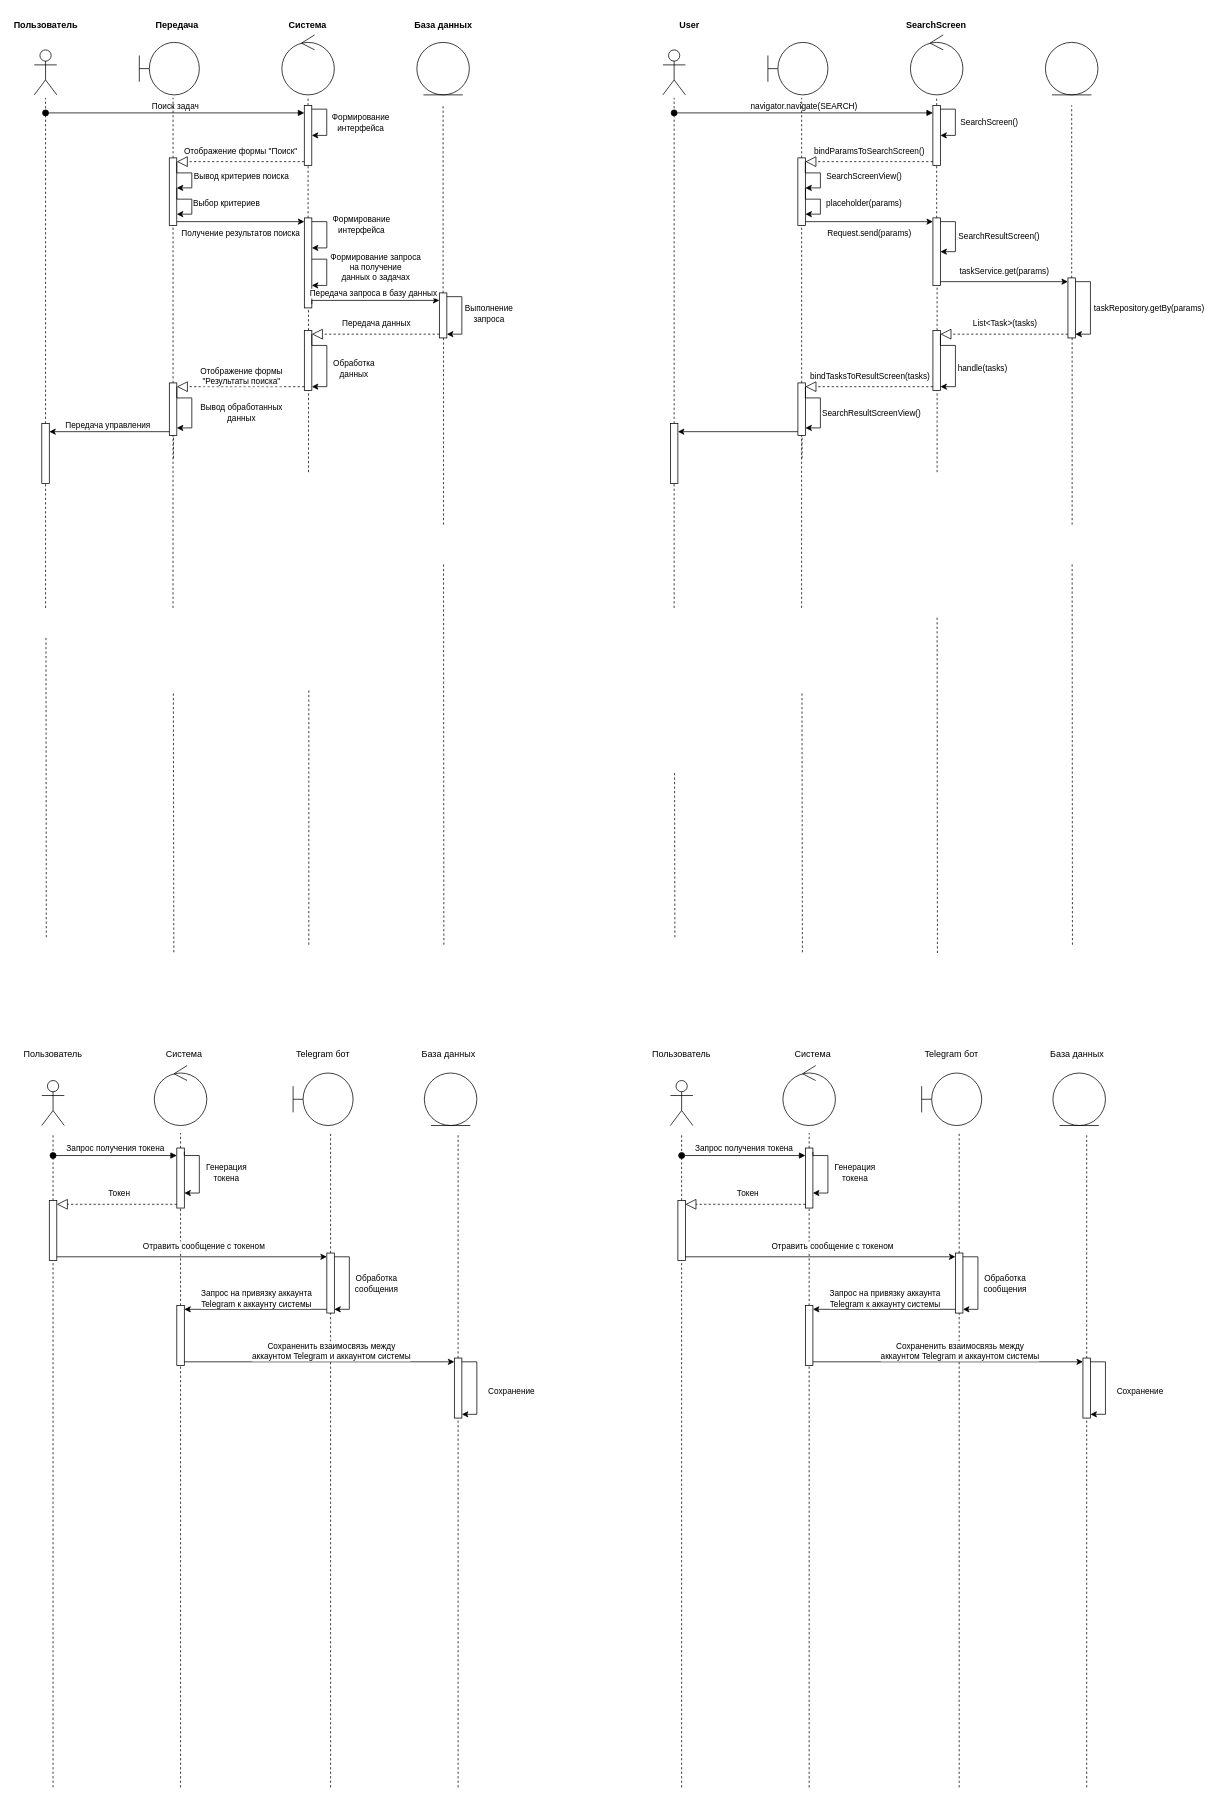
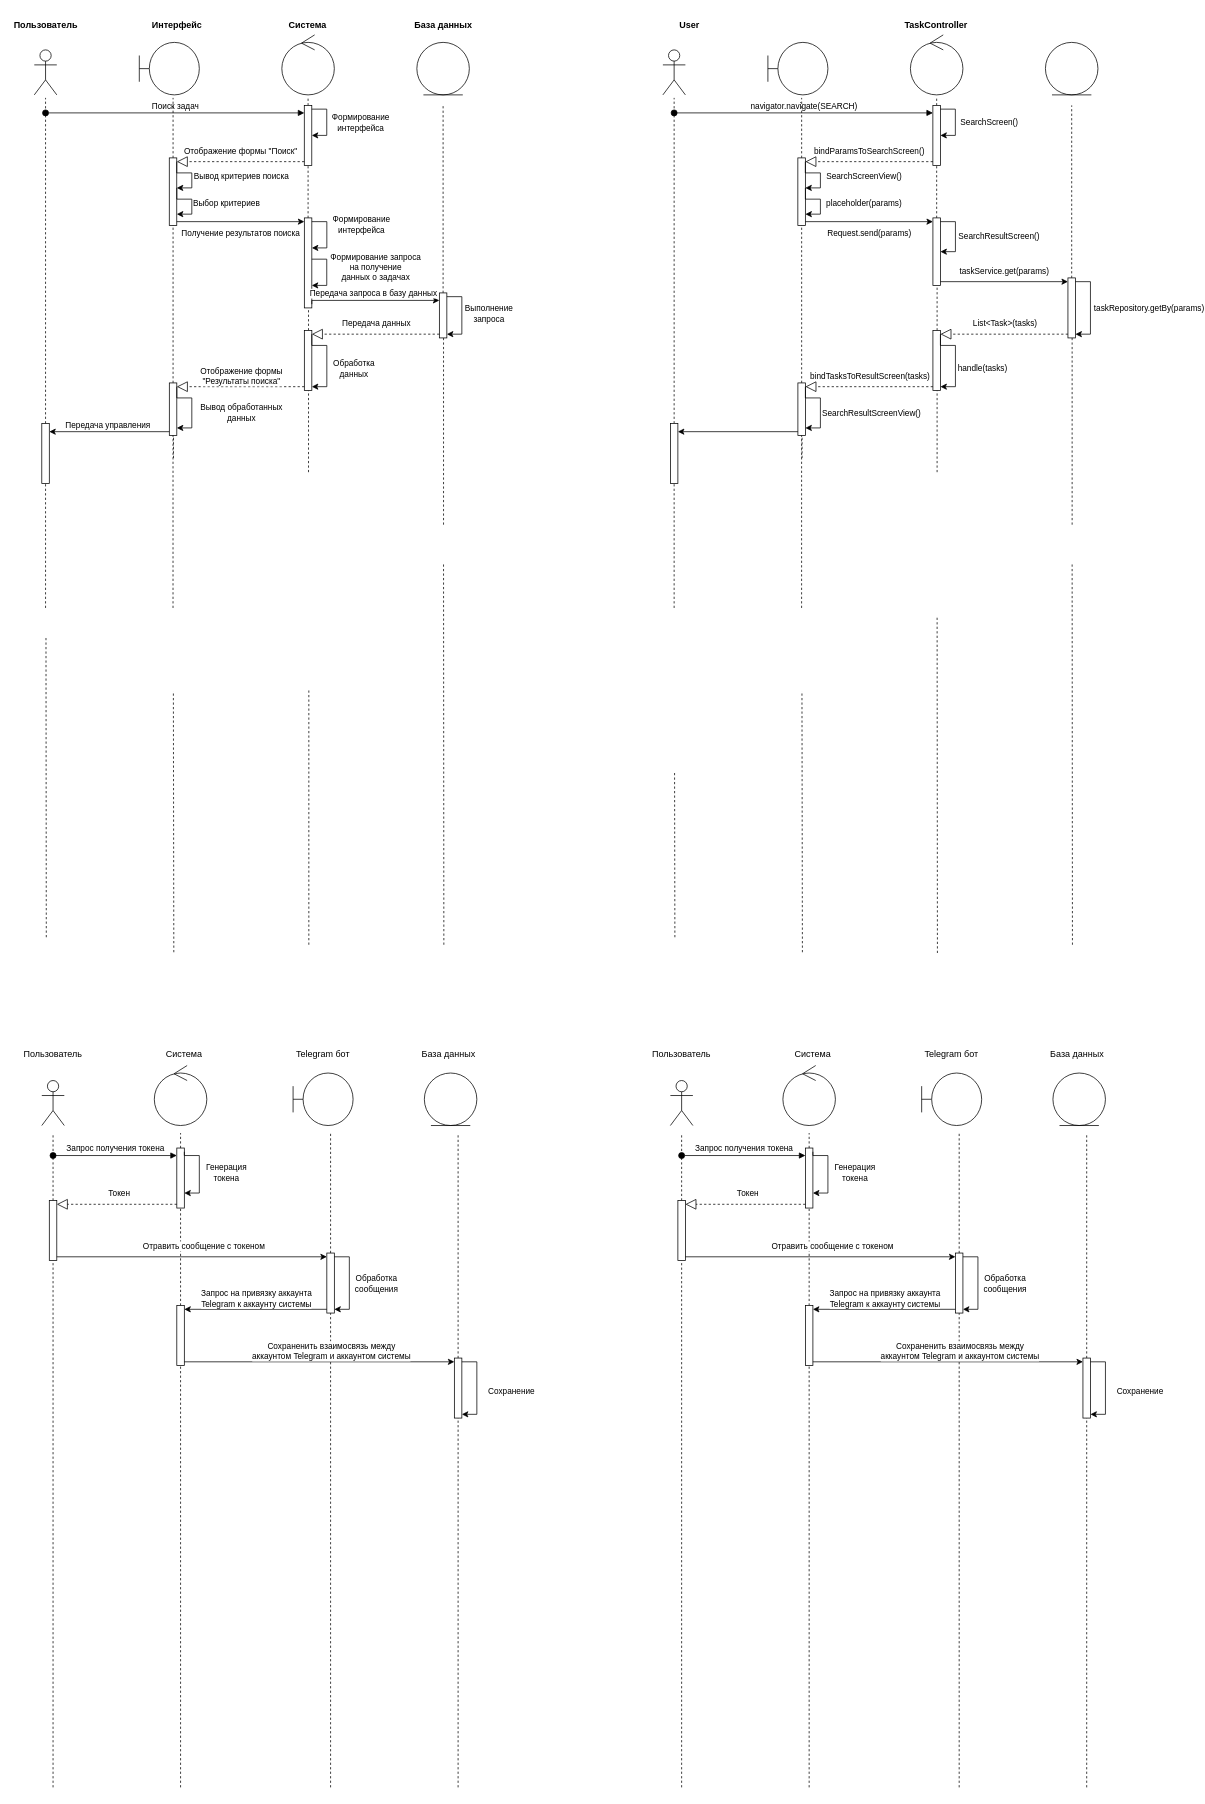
node "Передача": label "Передача" -> "Интерфейс"
node "SearchScreen": label "SearchScreen" -> "TaskController"
